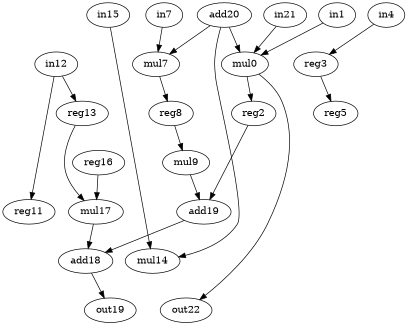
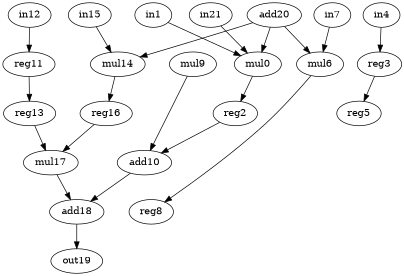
node "mul7": label "mul7" -> "mul6"
edge "mul14" -> "reg16": added
edge "in12" -> "reg13": now "reg11" -> "reg13"
edge "reg8" -> "mul9": removed
node "add19": label "add19" -> "add10"
node "out22": removed
